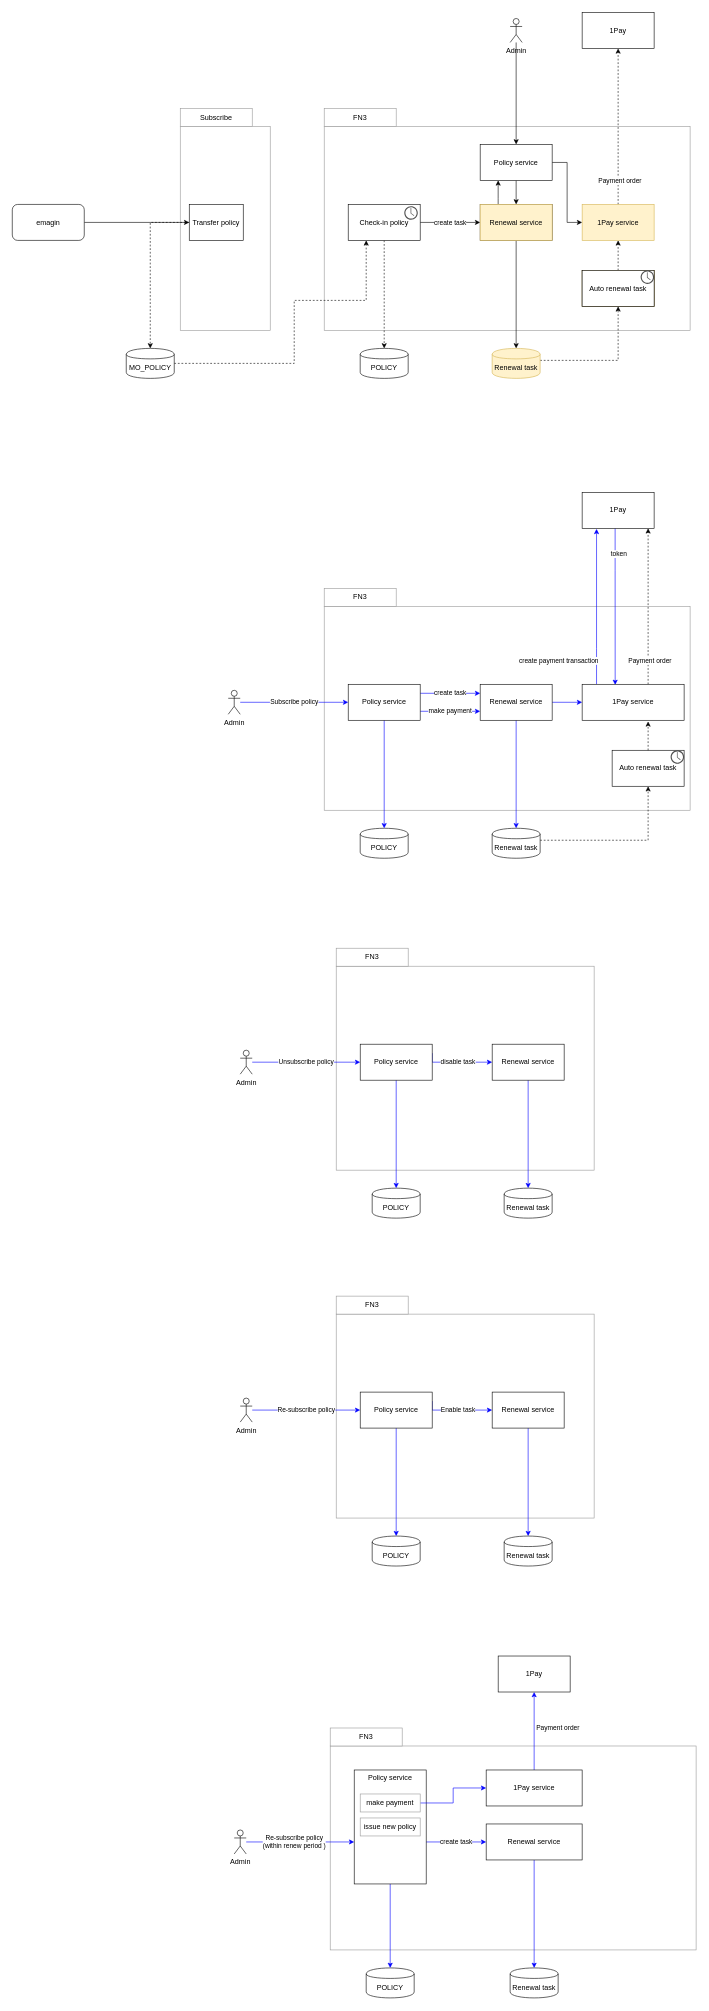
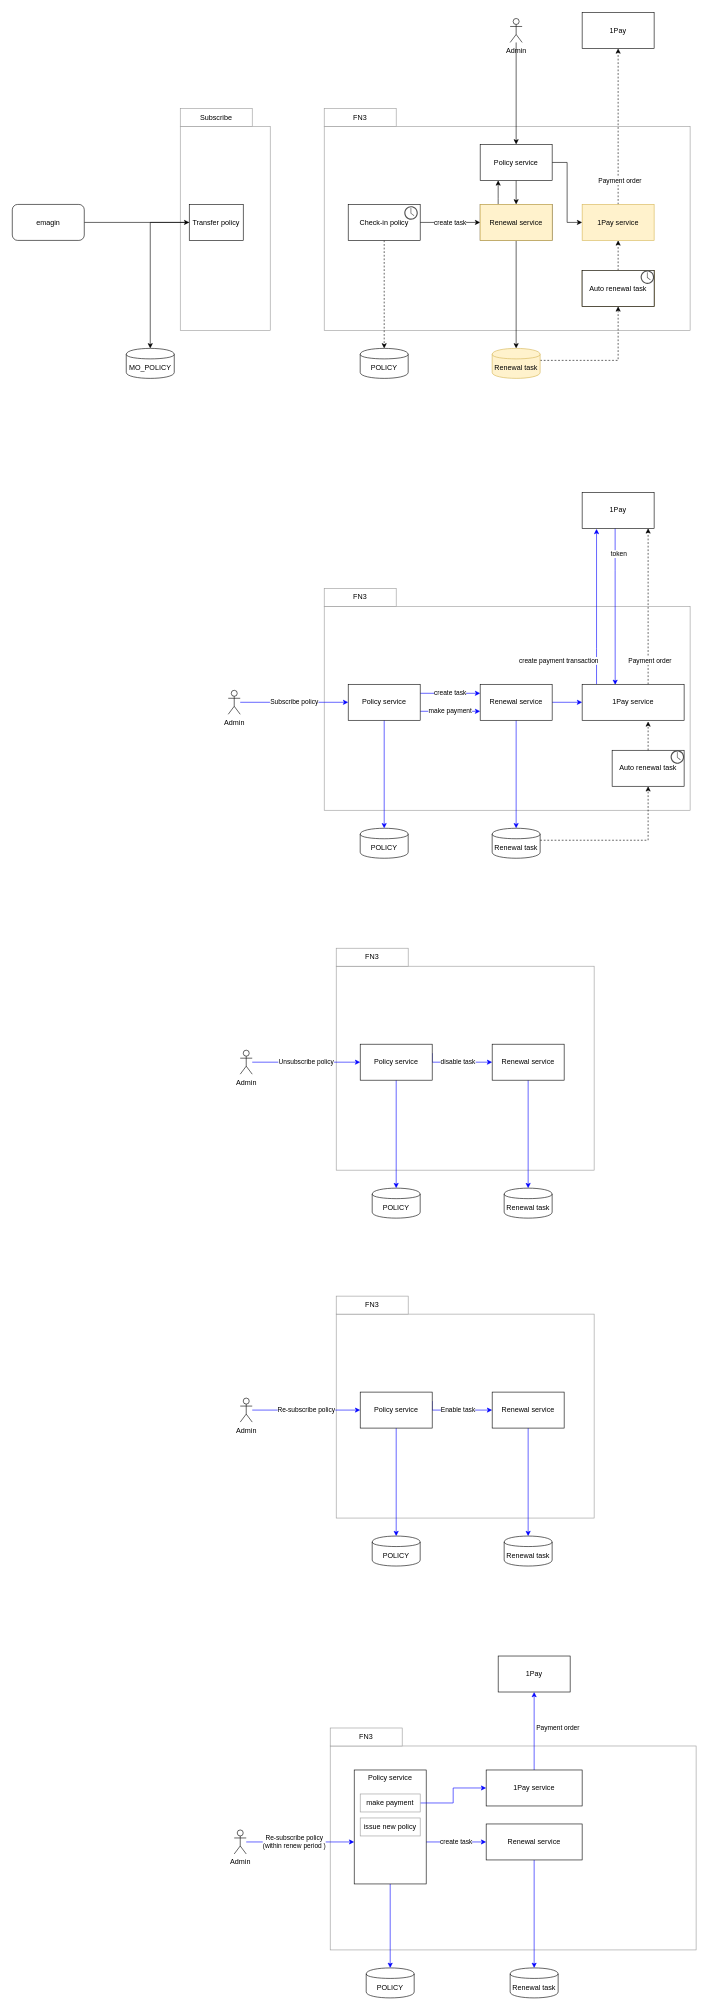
edge "Transfer policy" -> "MO_POLICY": style dashed -> solid
edge "MO_POLICY" -> "Check-in policy": removed
